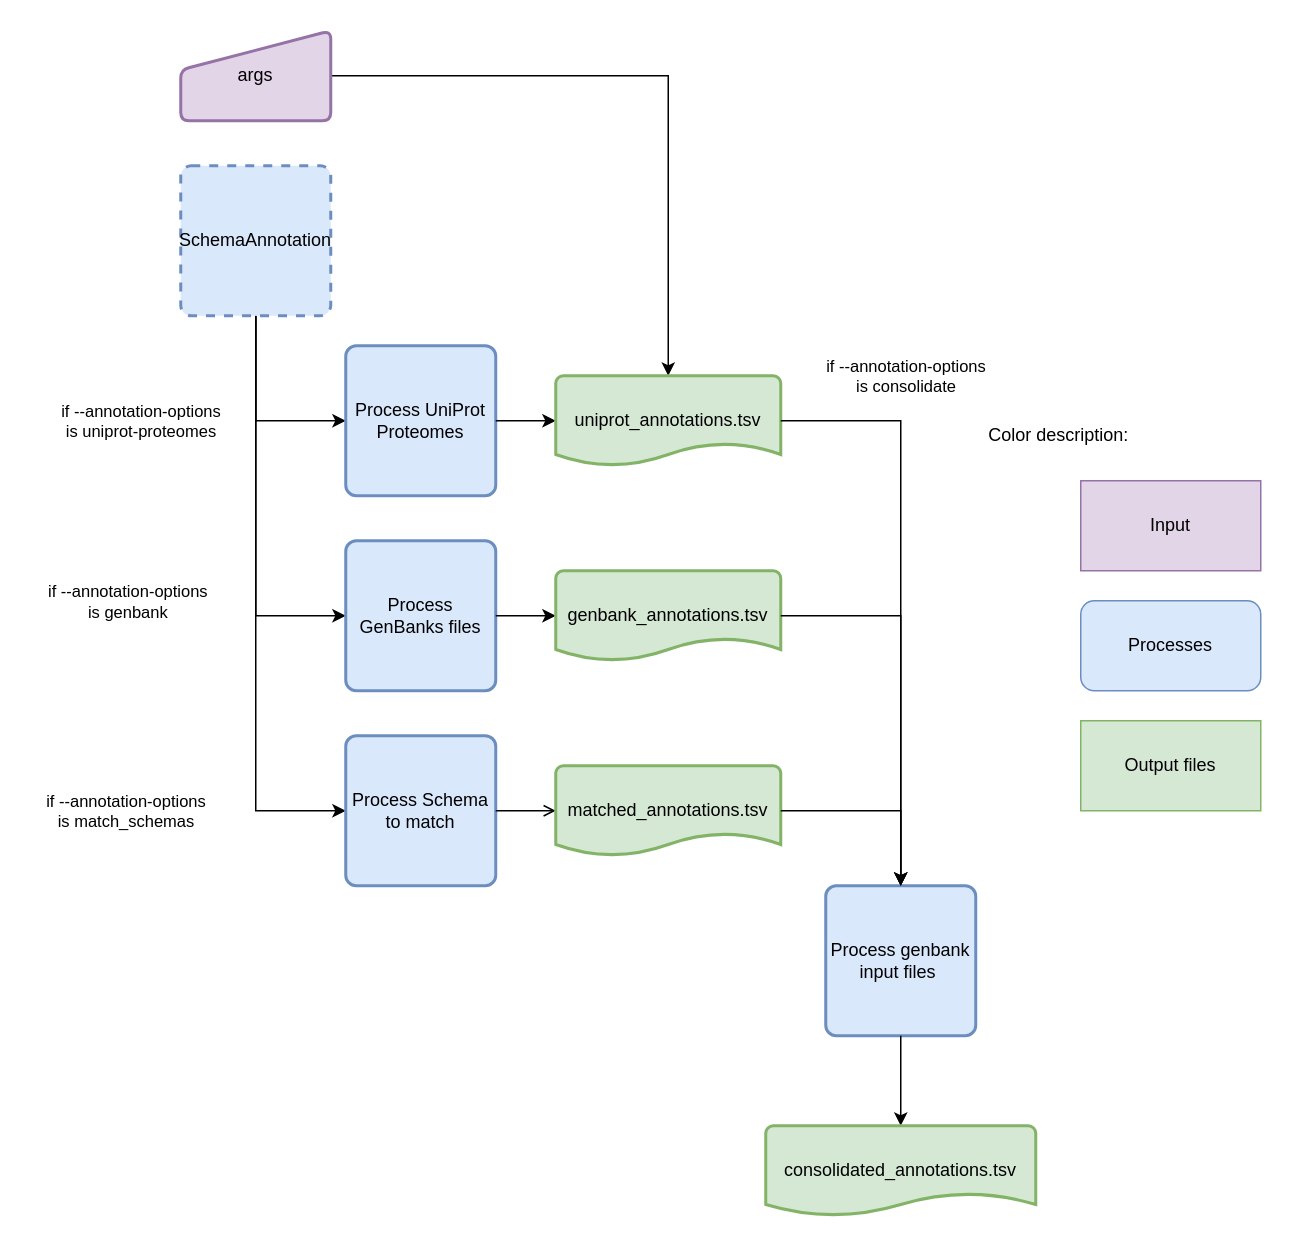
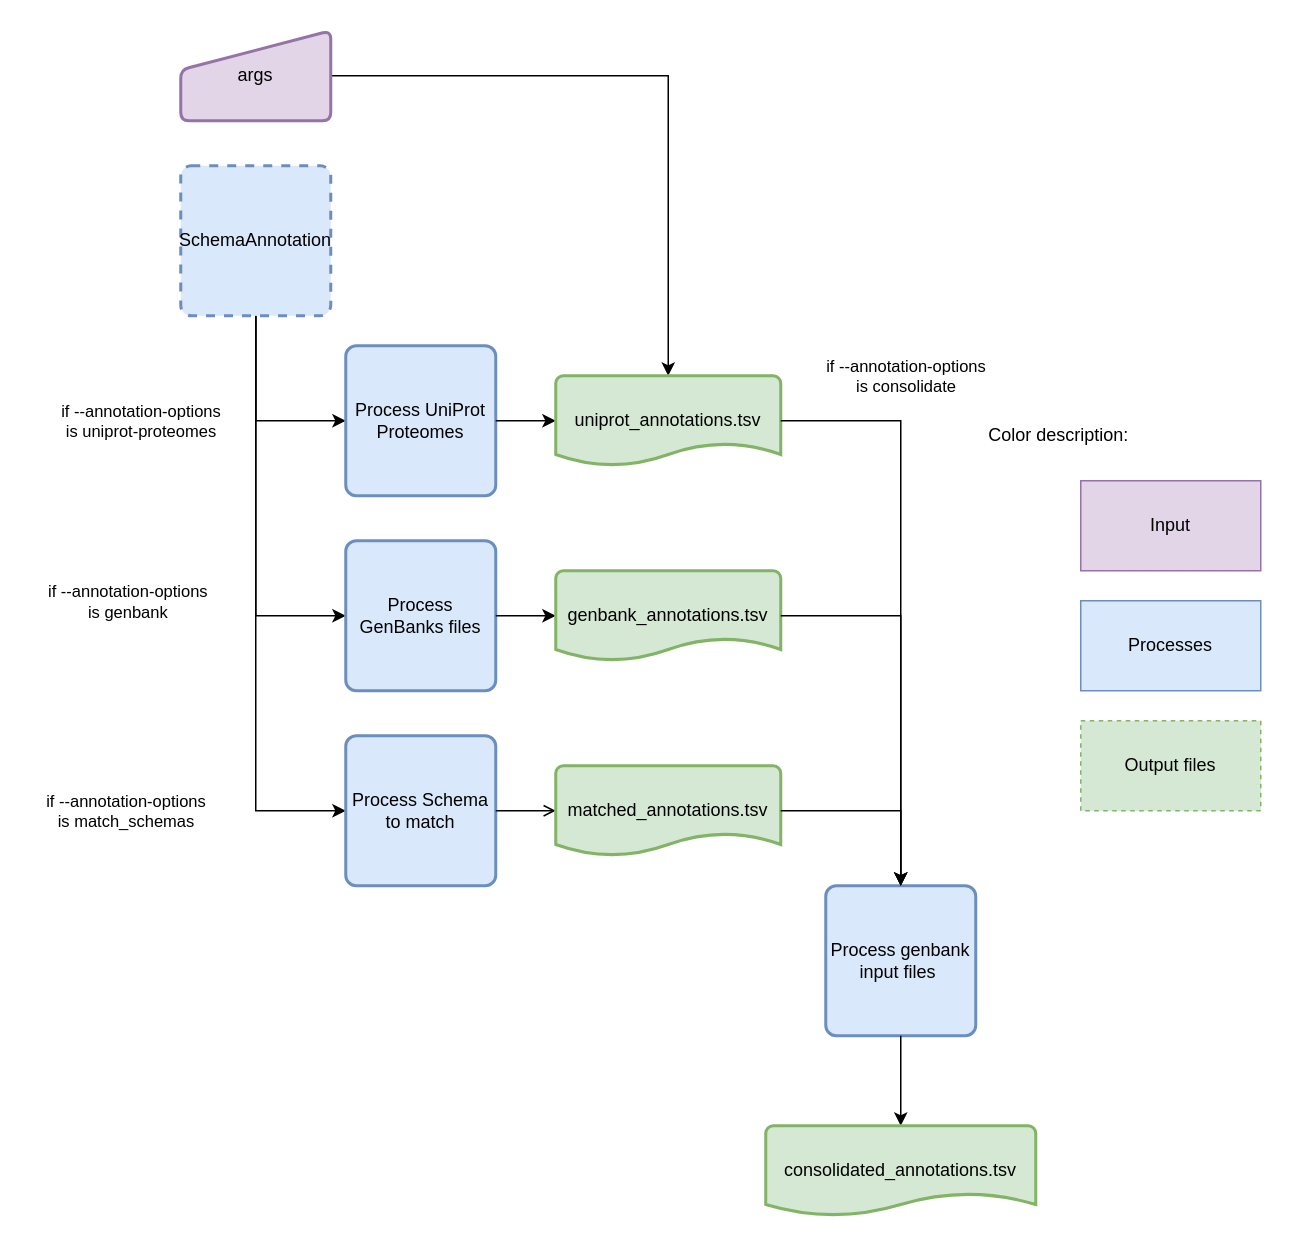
node "Processes": shape rounded rectangle -> rectangle
node "Output files": style solid -> dashed
